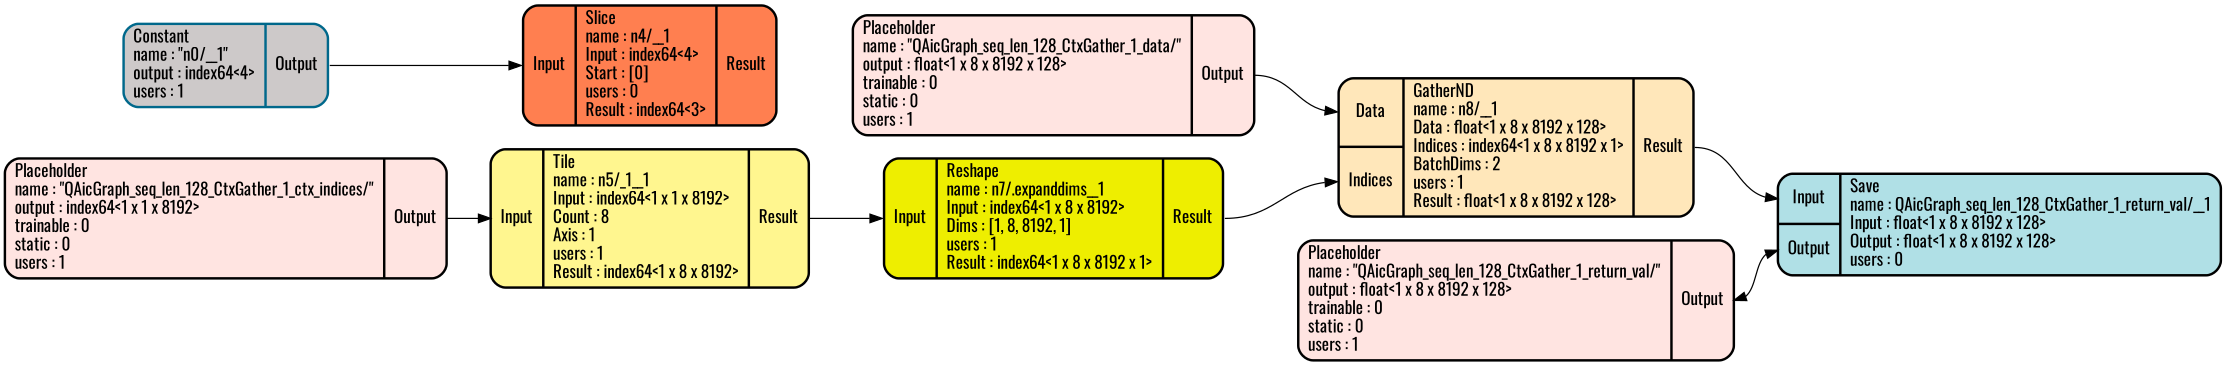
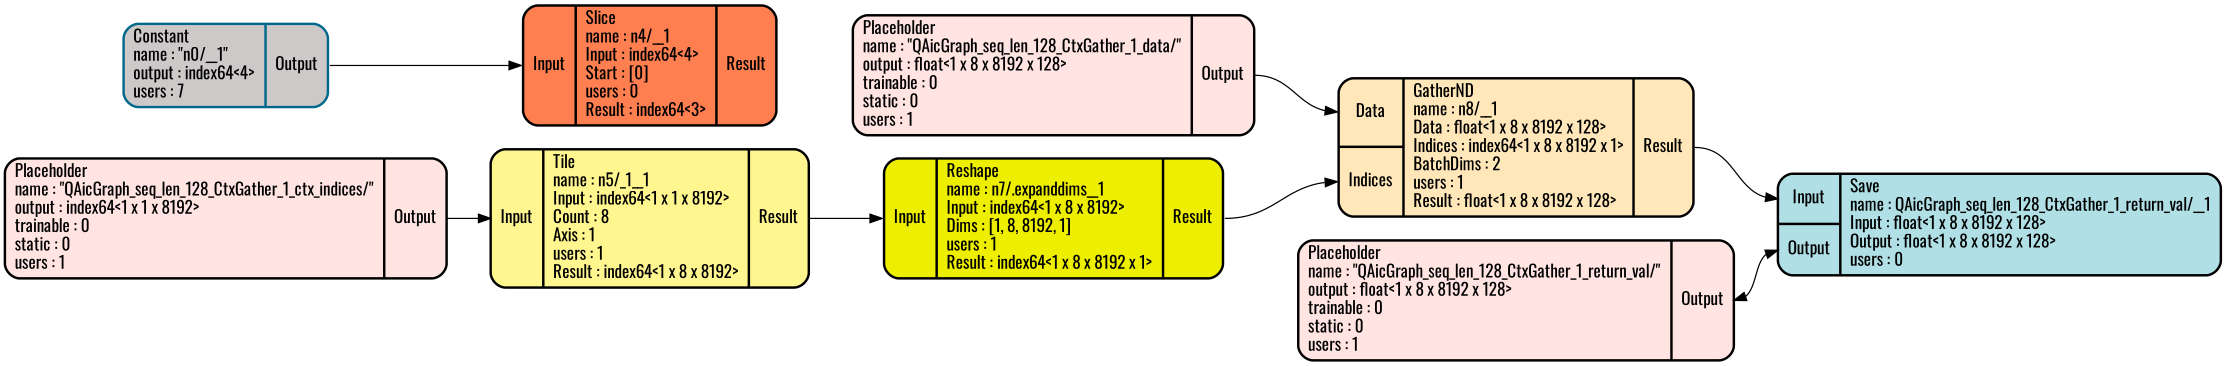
node "Constant": text "users : 1" -> "users : 7"
